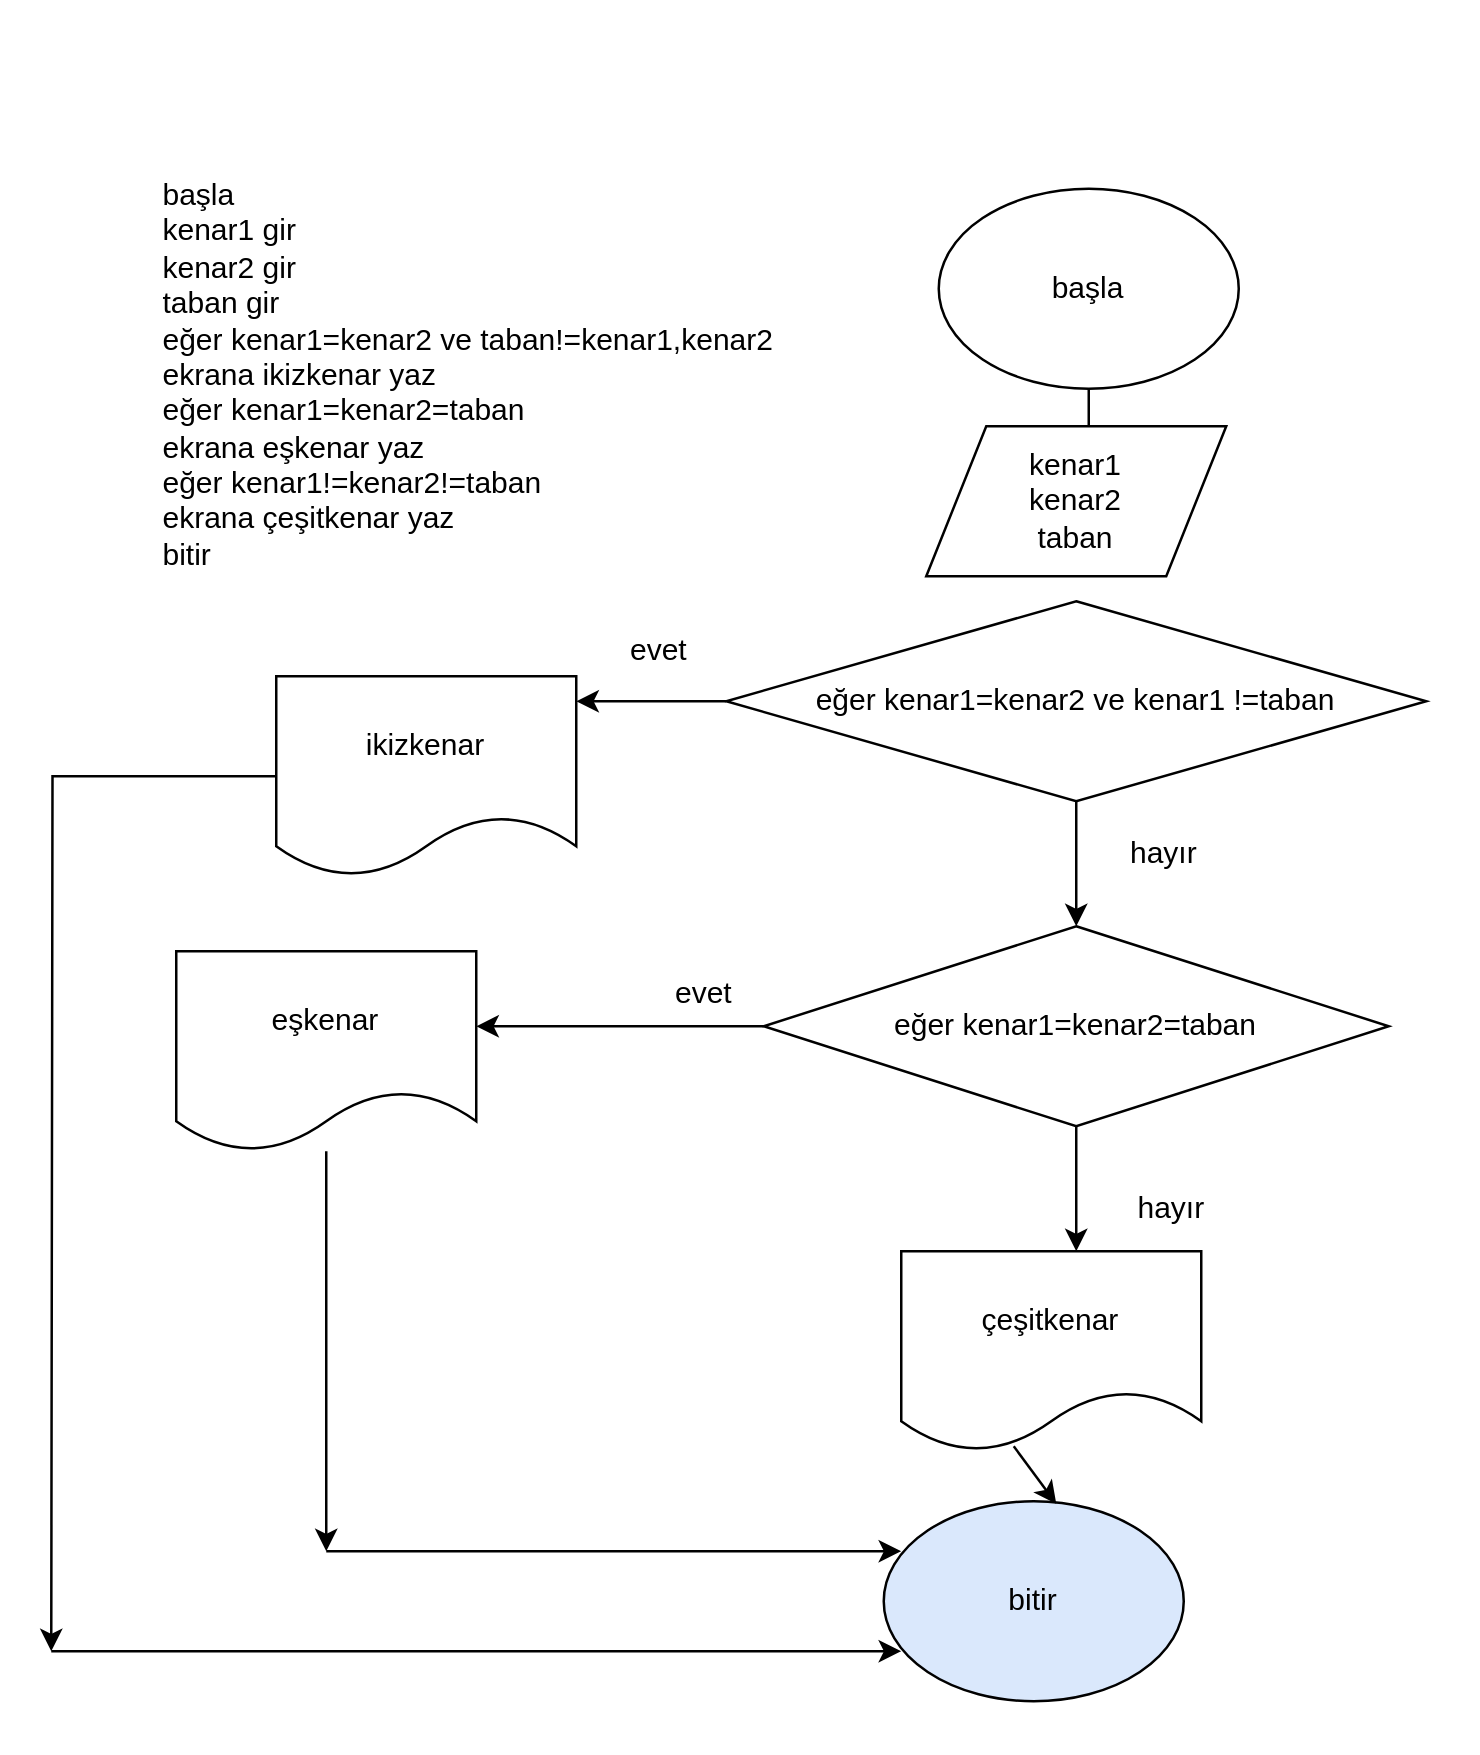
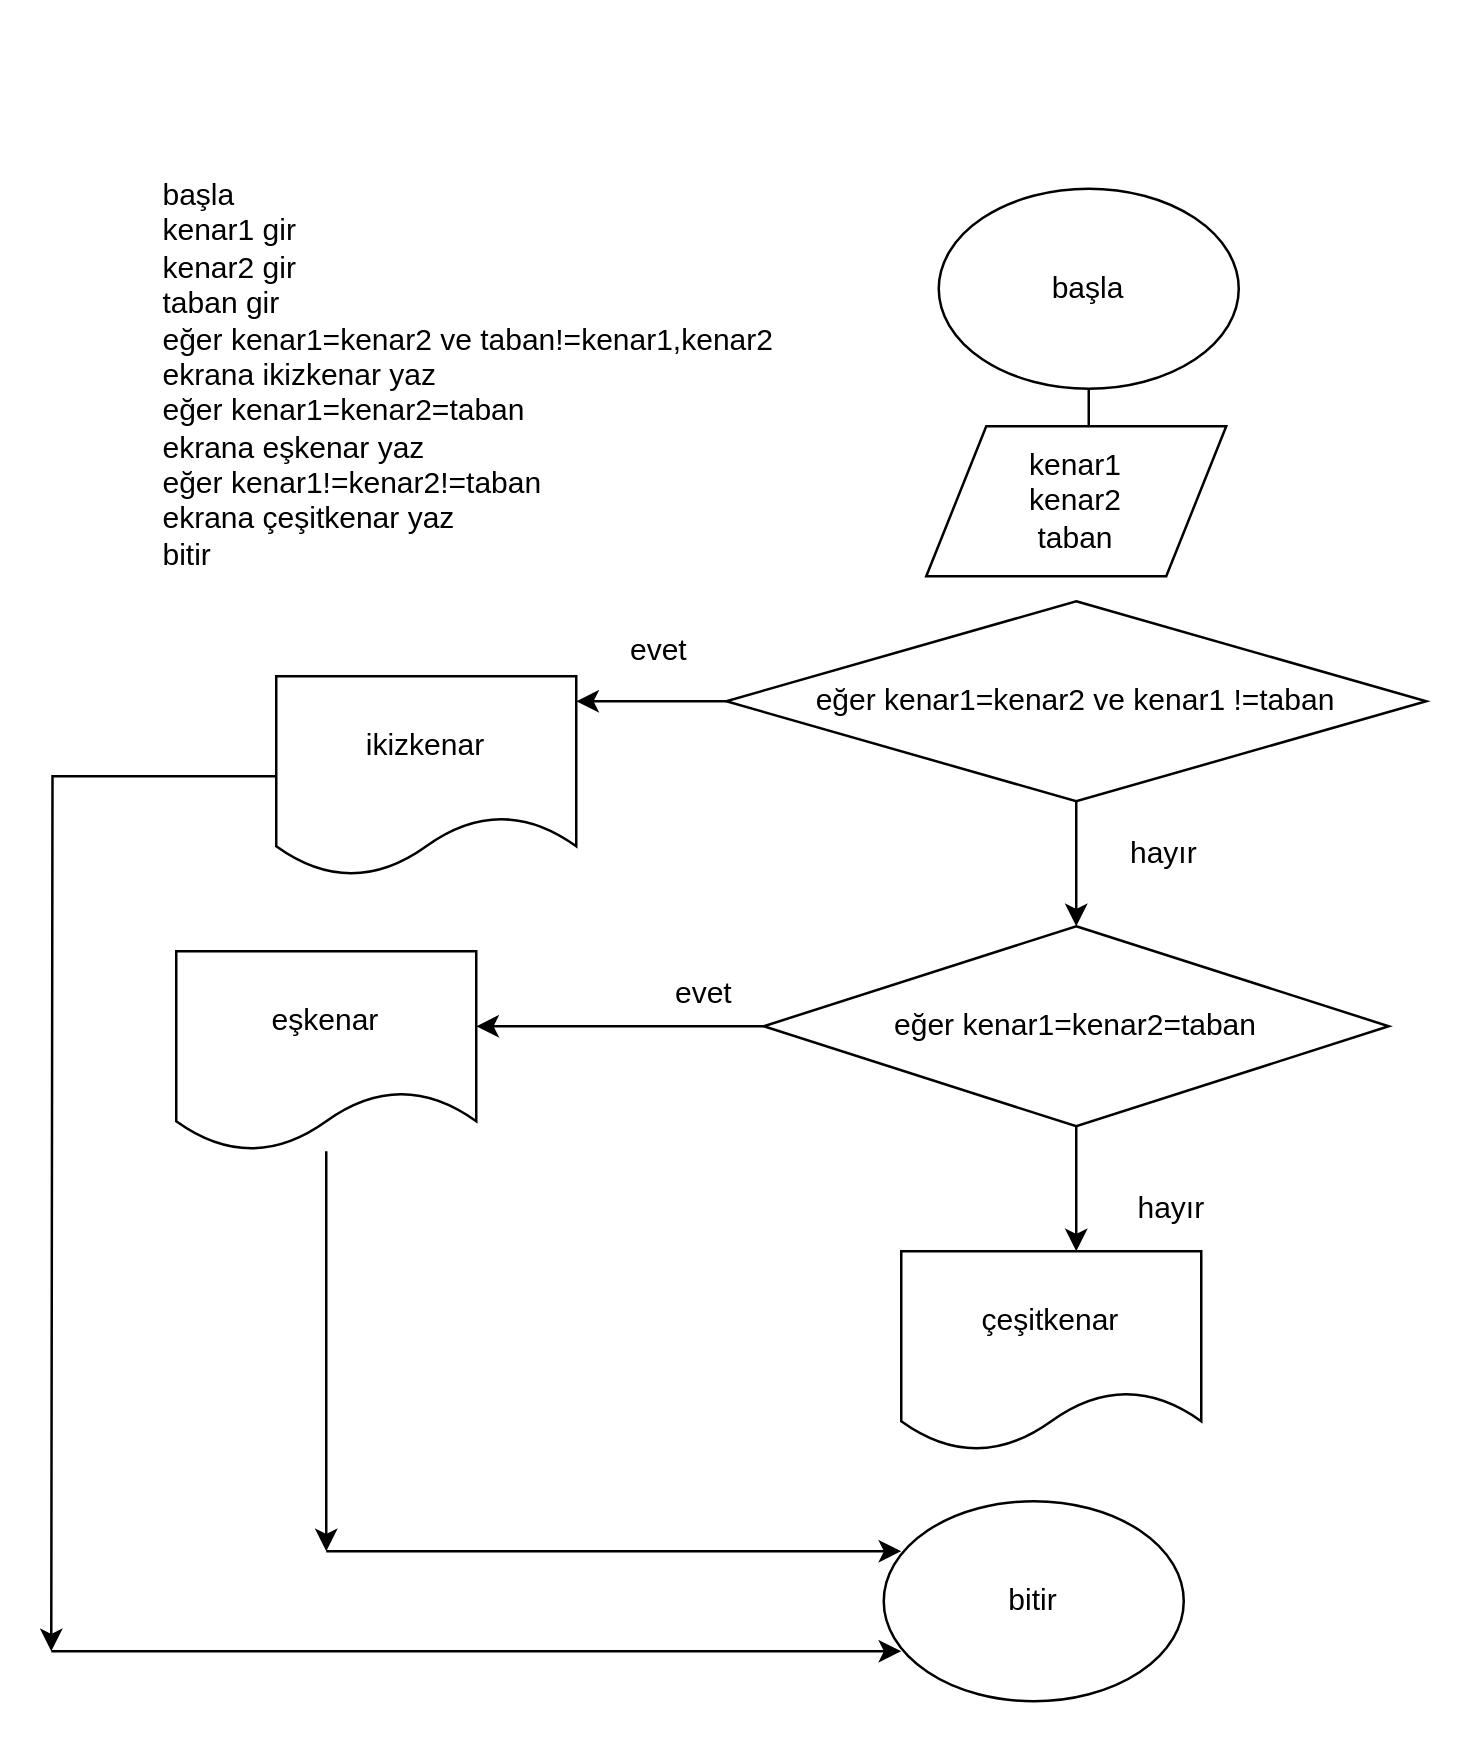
edge "çeşitkenar" -> "bitir": removed
node "bitir": fillcolor #dae8fc -> #ffffff
